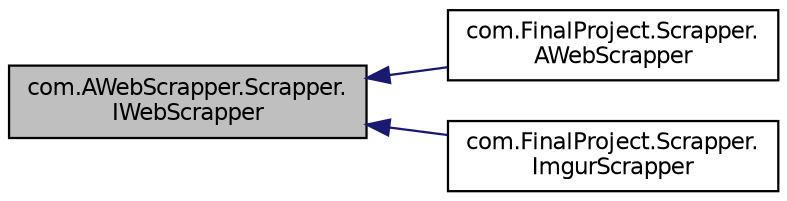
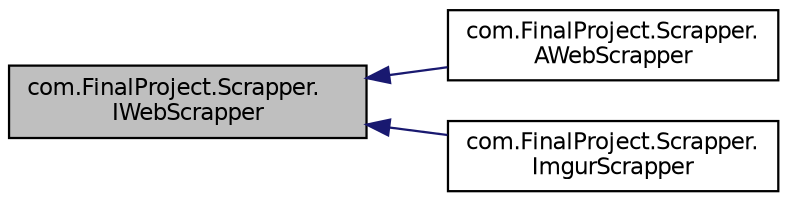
node "com.AWebScrapper.Scrapper. IWebScrapper": label "com.AWebScrapper.Scrapper. IWebScrapper" -> "com.FinalProject.Scrapper. IWebScrapper"
